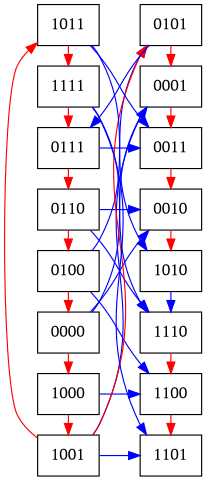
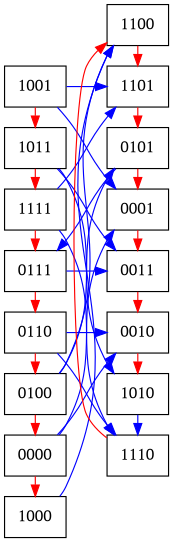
edge "1001" -> "0101": now "1101" -> "0101"
edge "1000" -> "1001": removed
